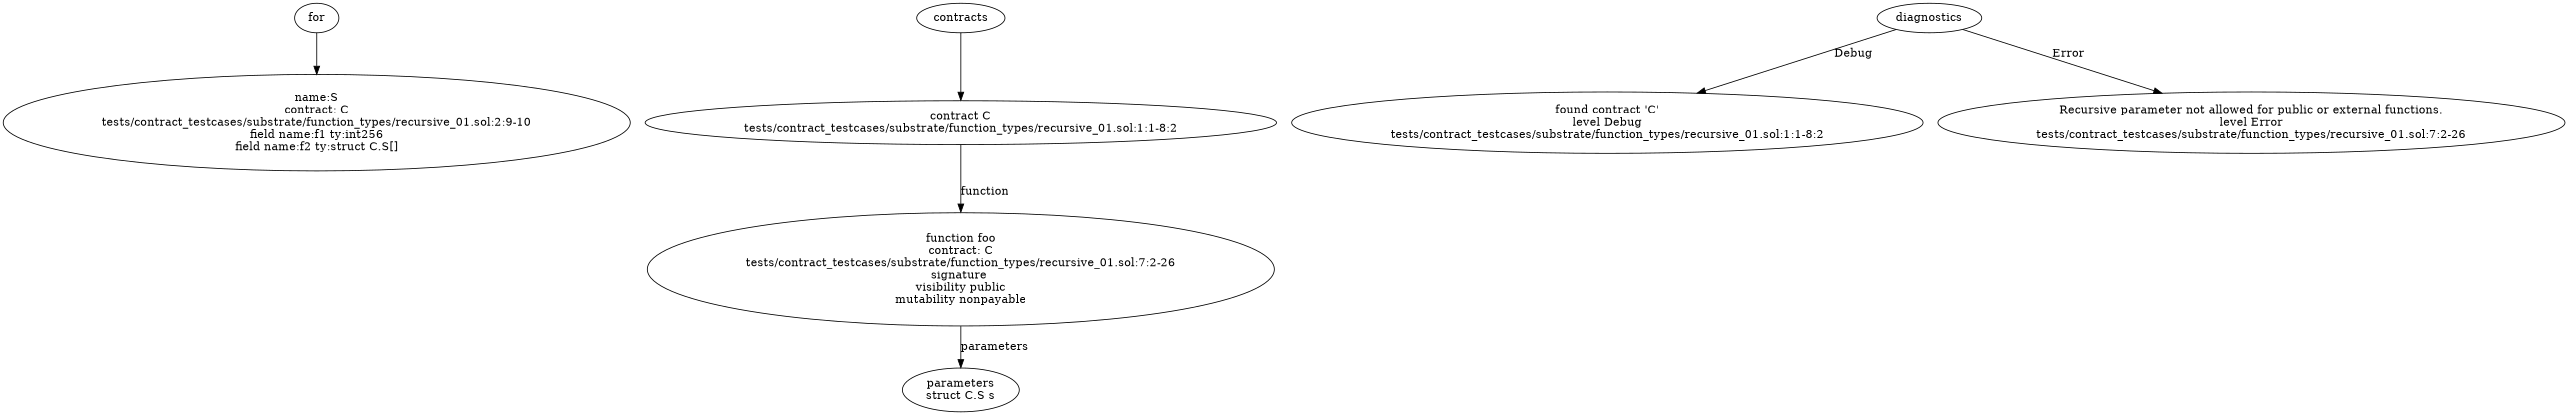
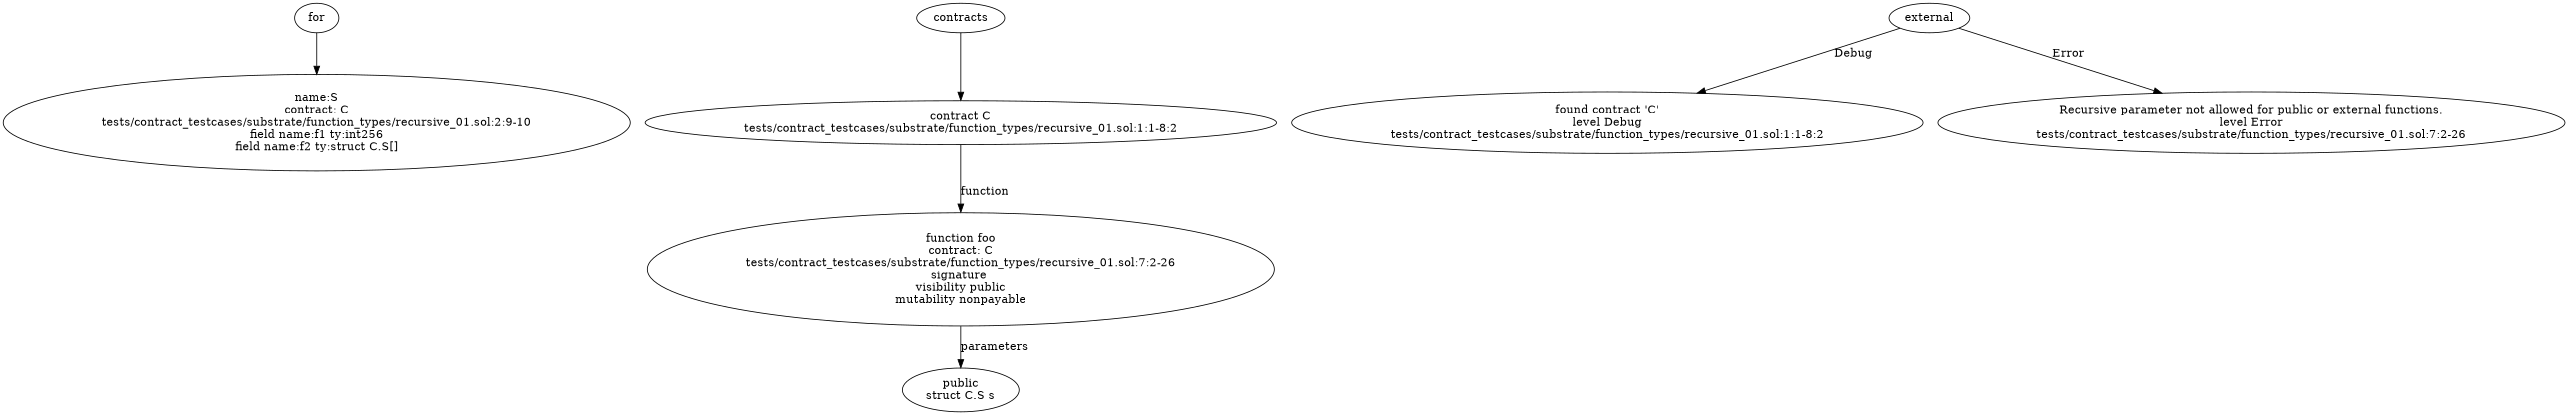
node "diagnostics": label "diagnostics" -> "external"
node "parameters struct C.S s": label "parameters struct C.S s" -> "public struct C.S s"
